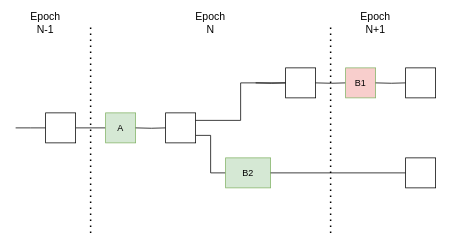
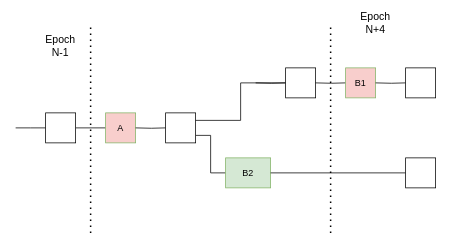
node "Epoch N-1": moved (45, 23) -> (60, 45)
node "Epoch N": removed
node "Epoch N+1": label "Epoch N+1" -> "Epoch N+4"
node "A": fillcolor #d5e8d4 -> #f8cecc
